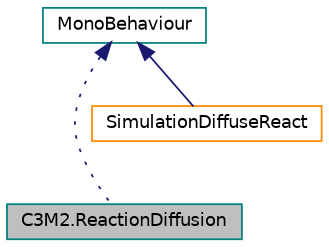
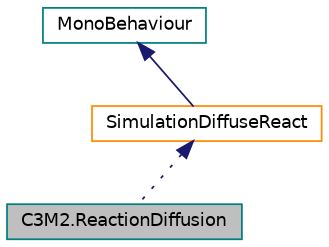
edge "C3M2.ReactionDiffusion" -> "MonoBehaviour": now "C3M2.ReactionDiffusion" -> "SimulationDiffuseReact"
